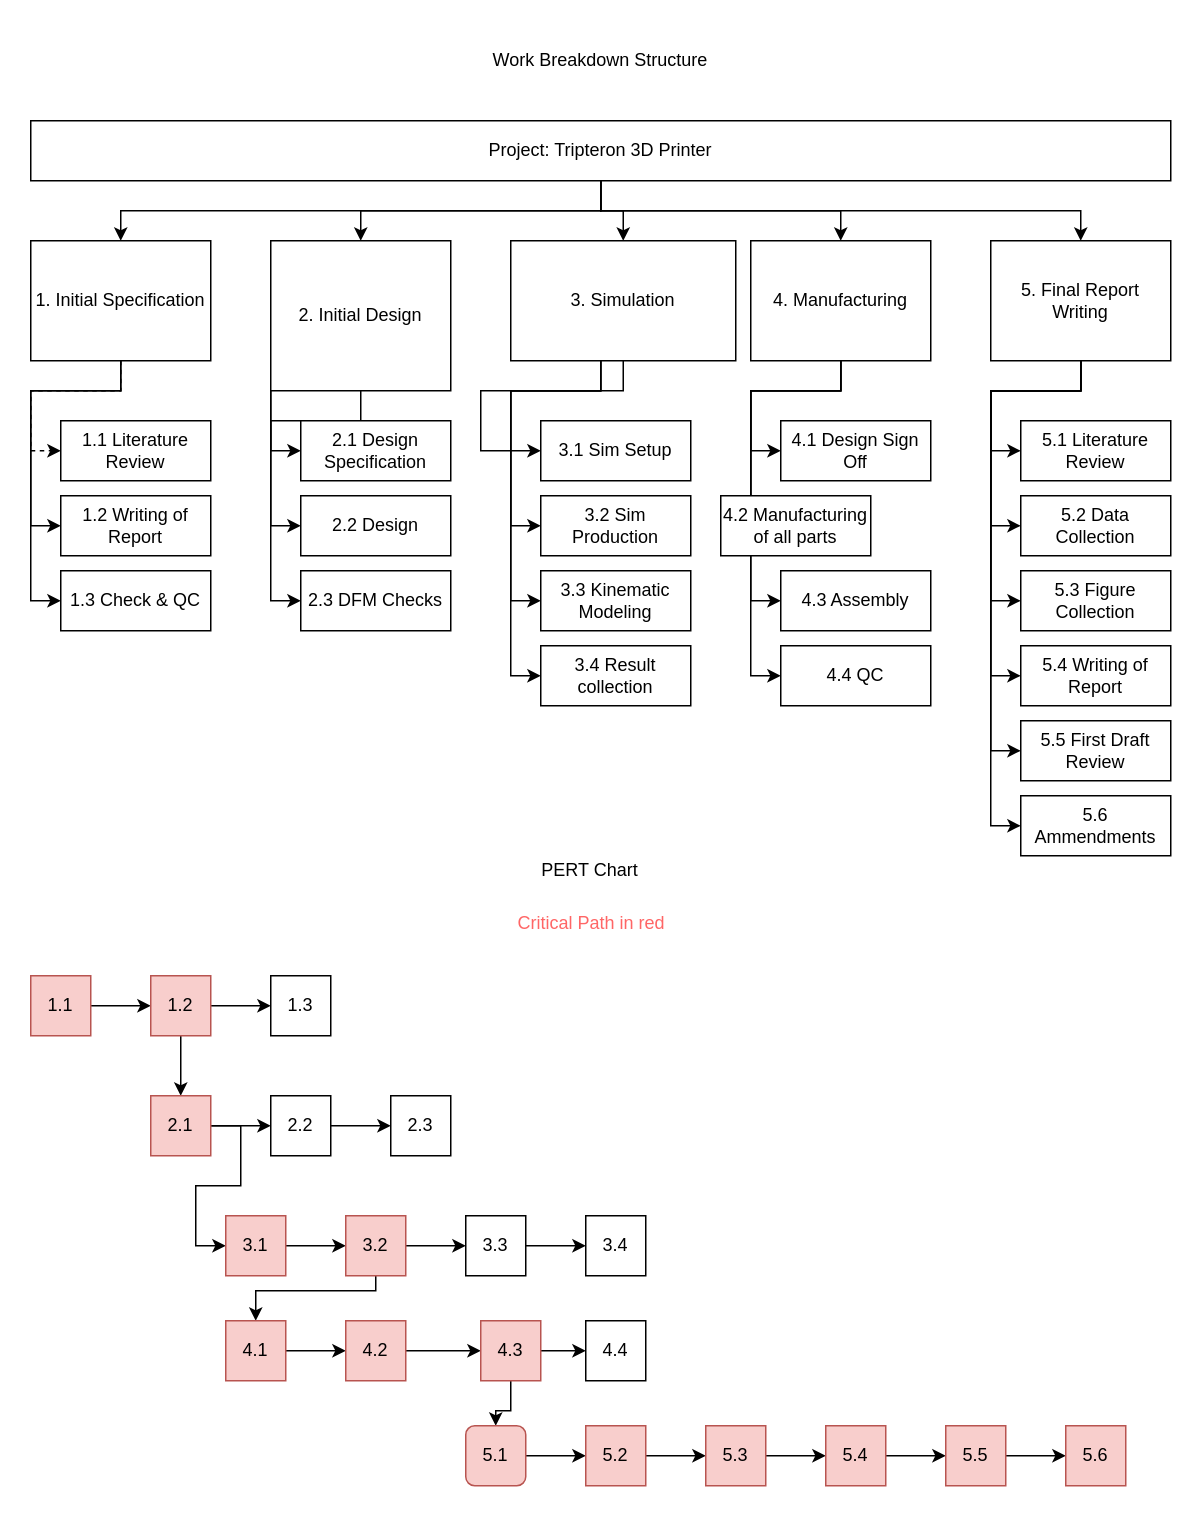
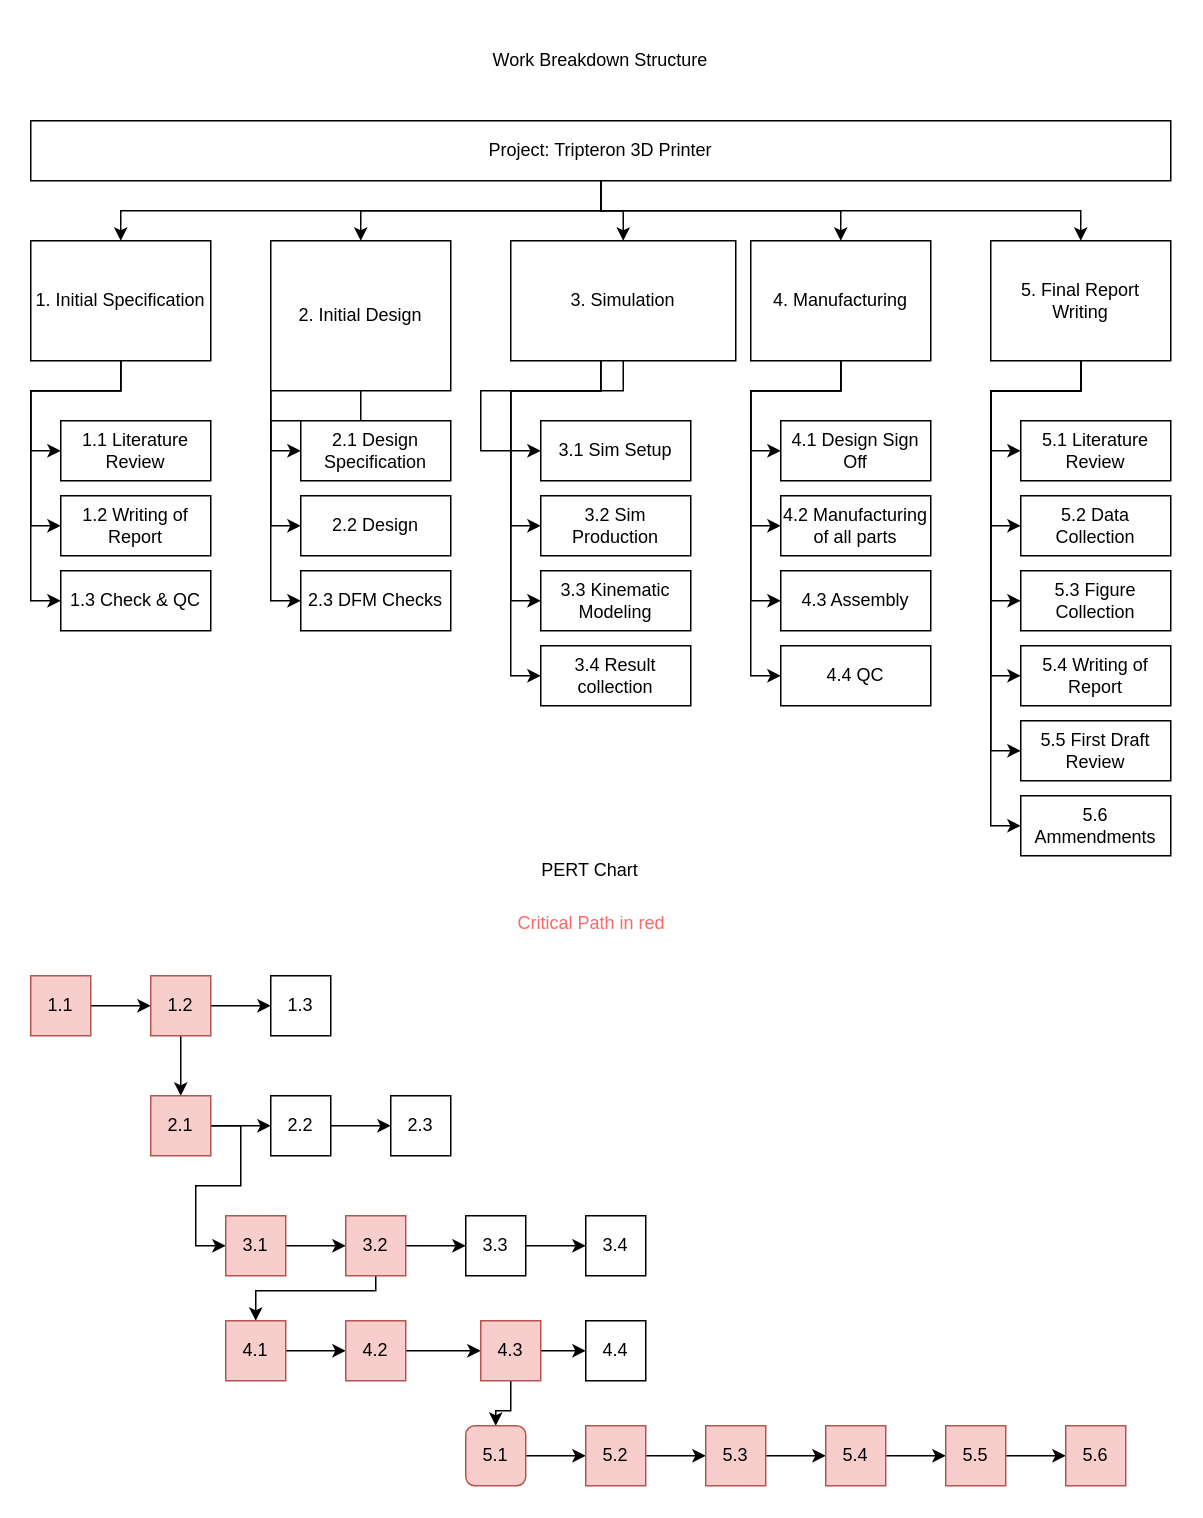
edge "1. Initial Specification" -> "1.1 Literature Review": style dashed -> solid
node "4.2 Manufacturing of all parts": moved (796, 526) -> (856, 526)
